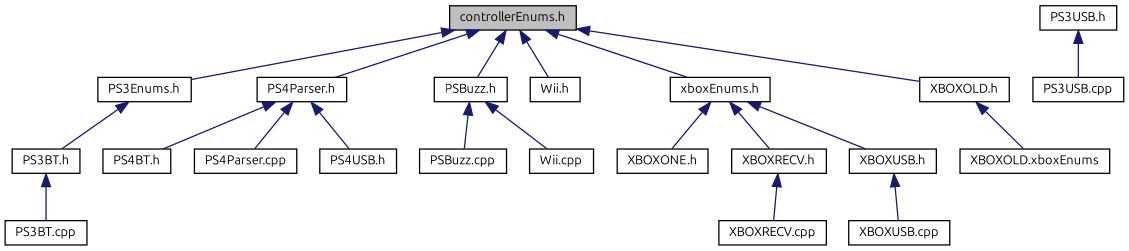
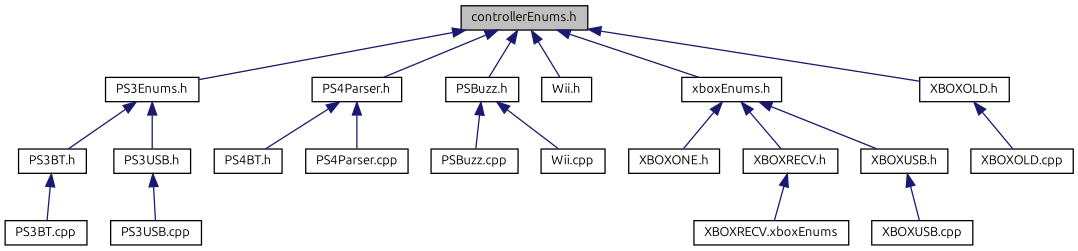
edge "PS3USB.h" -> "PS3Enums.h": added
node "PS4USB.h": removed
node "XBOXOLD.xboxEnums": label "XBOXOLD.xboxEnums" -> "XBOXOLD.cpp"
node "XBOXRECV.cpp": label "XBOXRECV.cpp" -> "XBOXRECV.xboxEnums"
